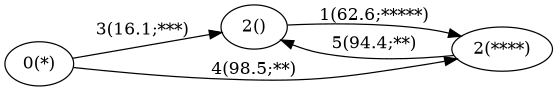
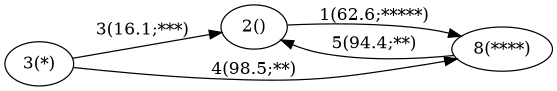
node "2(****)": label "2(****)" -> "8(****)"
node "0(*)": label "0(*)" -> "3(*)"
